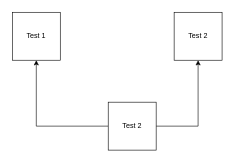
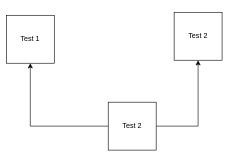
node "Test 1": moved (36, 36) -> (30, 39)
